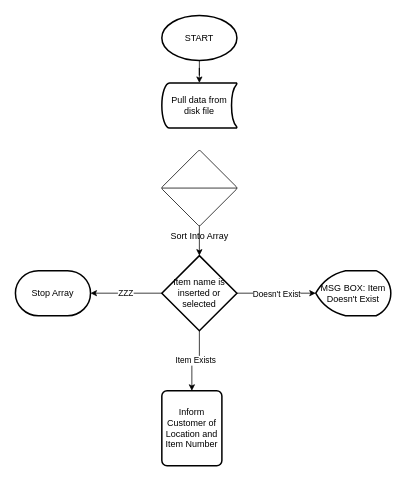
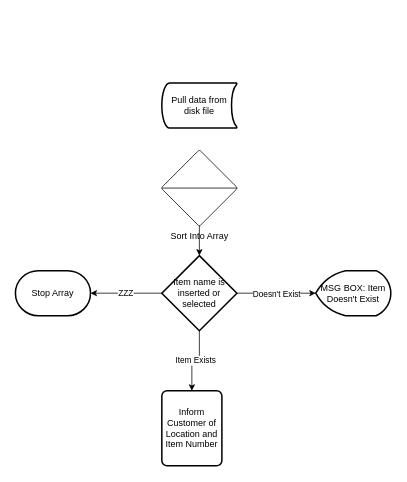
node "START": removed
edge "START" -> "Pull data from disk file": removed
